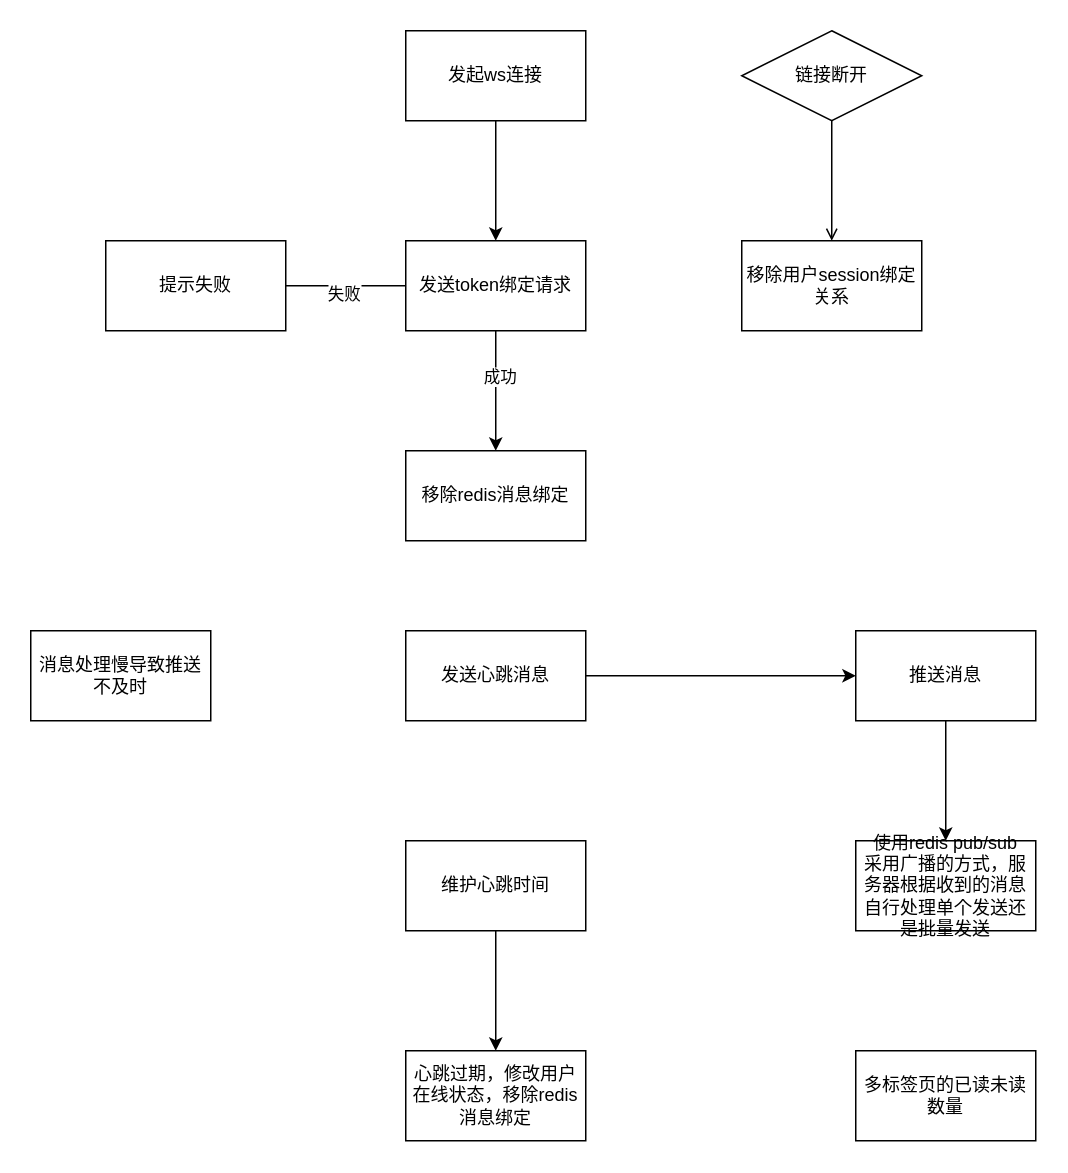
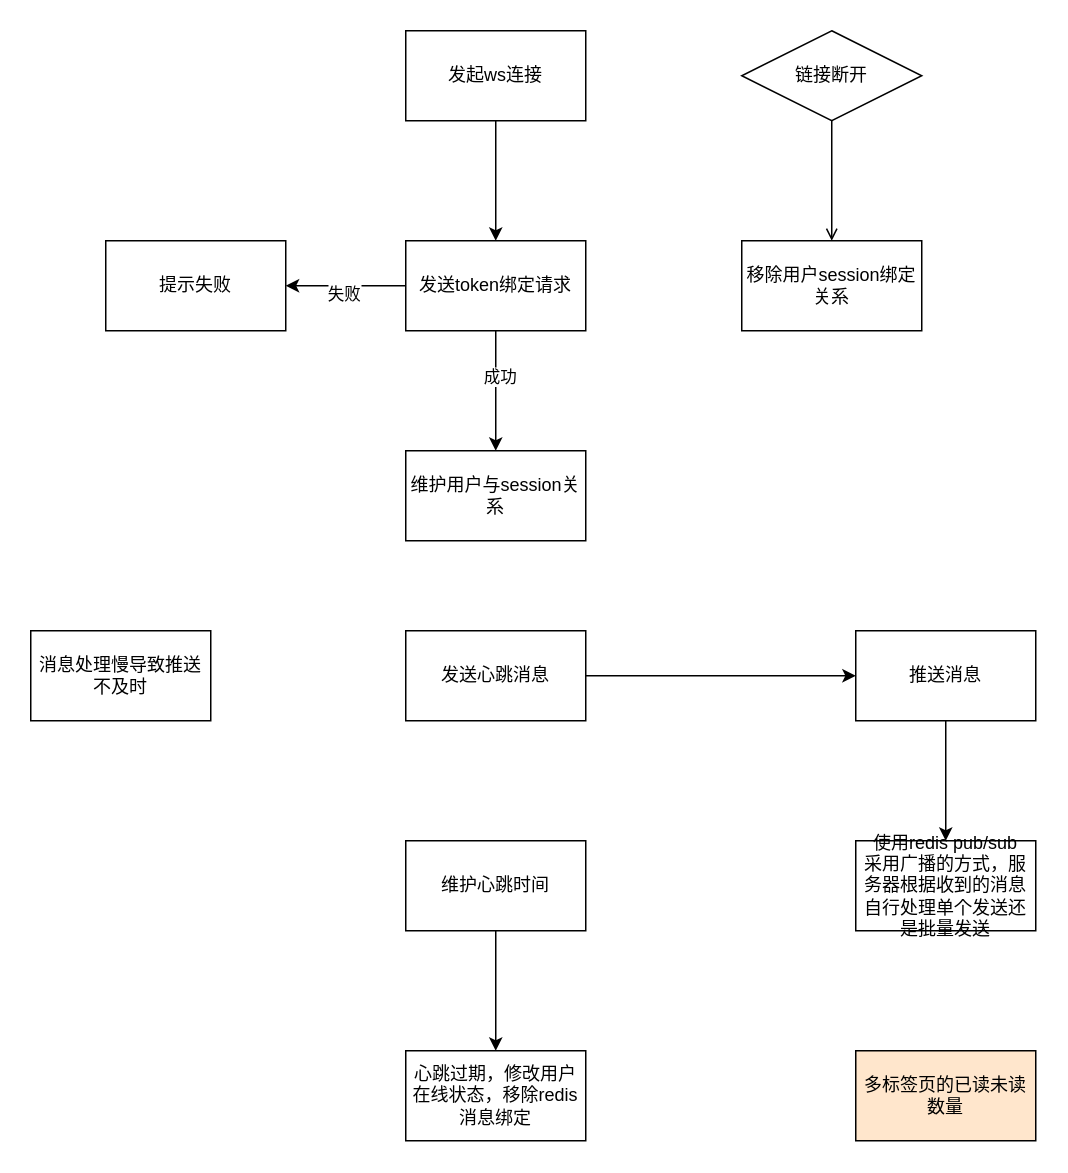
edge "提示失败" -- "发送token绑定请求": arrowhead none -> classic
node "移除redis消息绑定": label "移除redis消息绑定" -> "维护用户与session关系"
node "多标签页的已读未读数量": fillcolor #ffffff -> #ffe6cc
